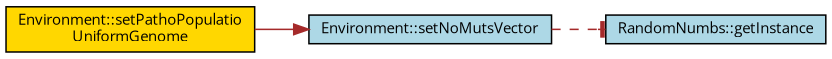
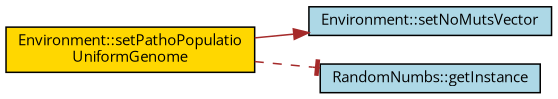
edge "Environment::setNoMutsVector" -> "RandomNumbs::getInstance": now "Environment::setPathoPopulatio UniformGenome" -> "RandomNumbs::getInstance"
